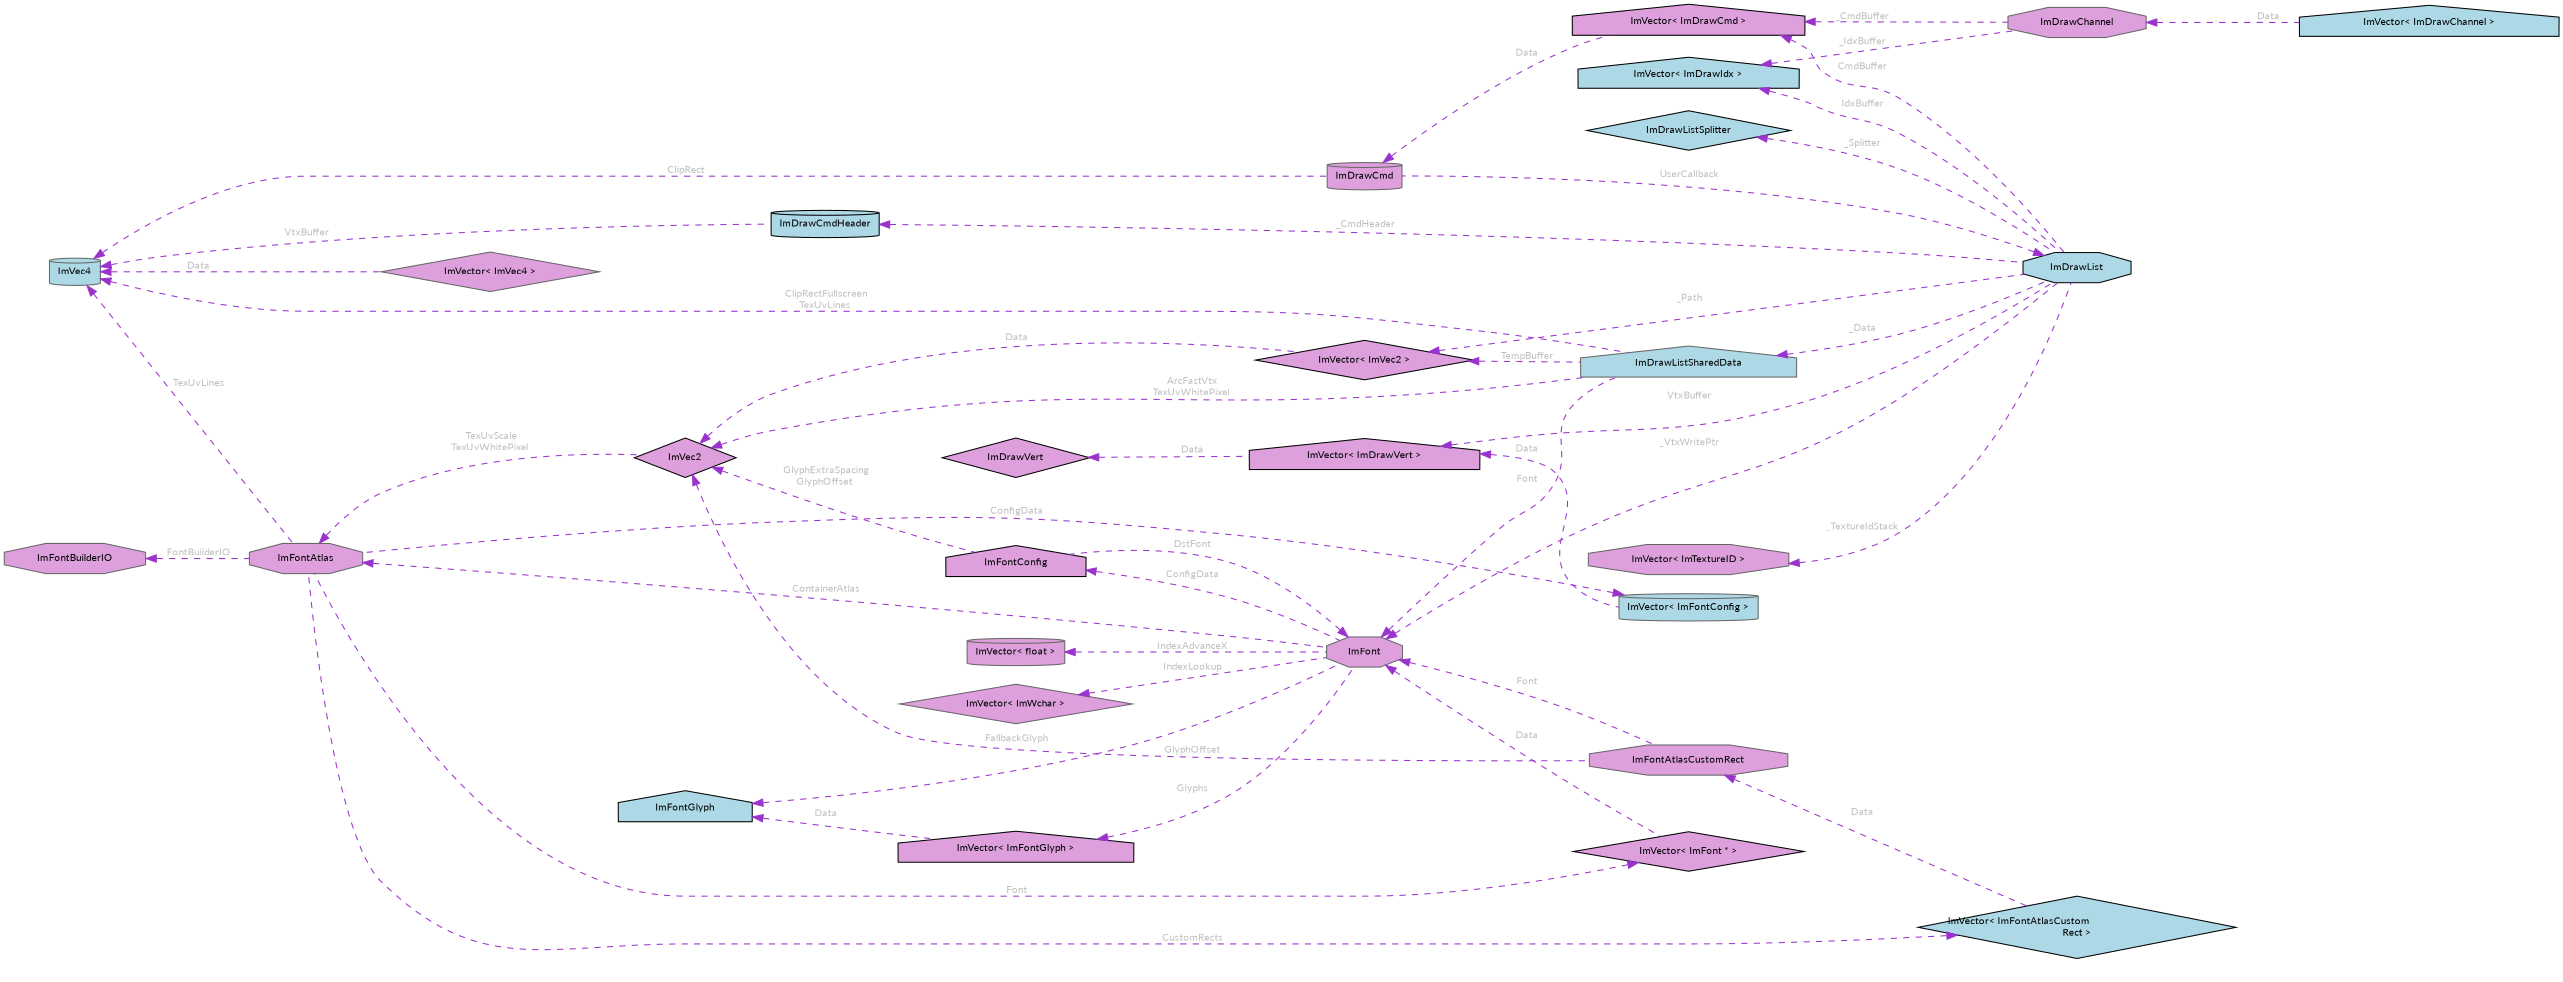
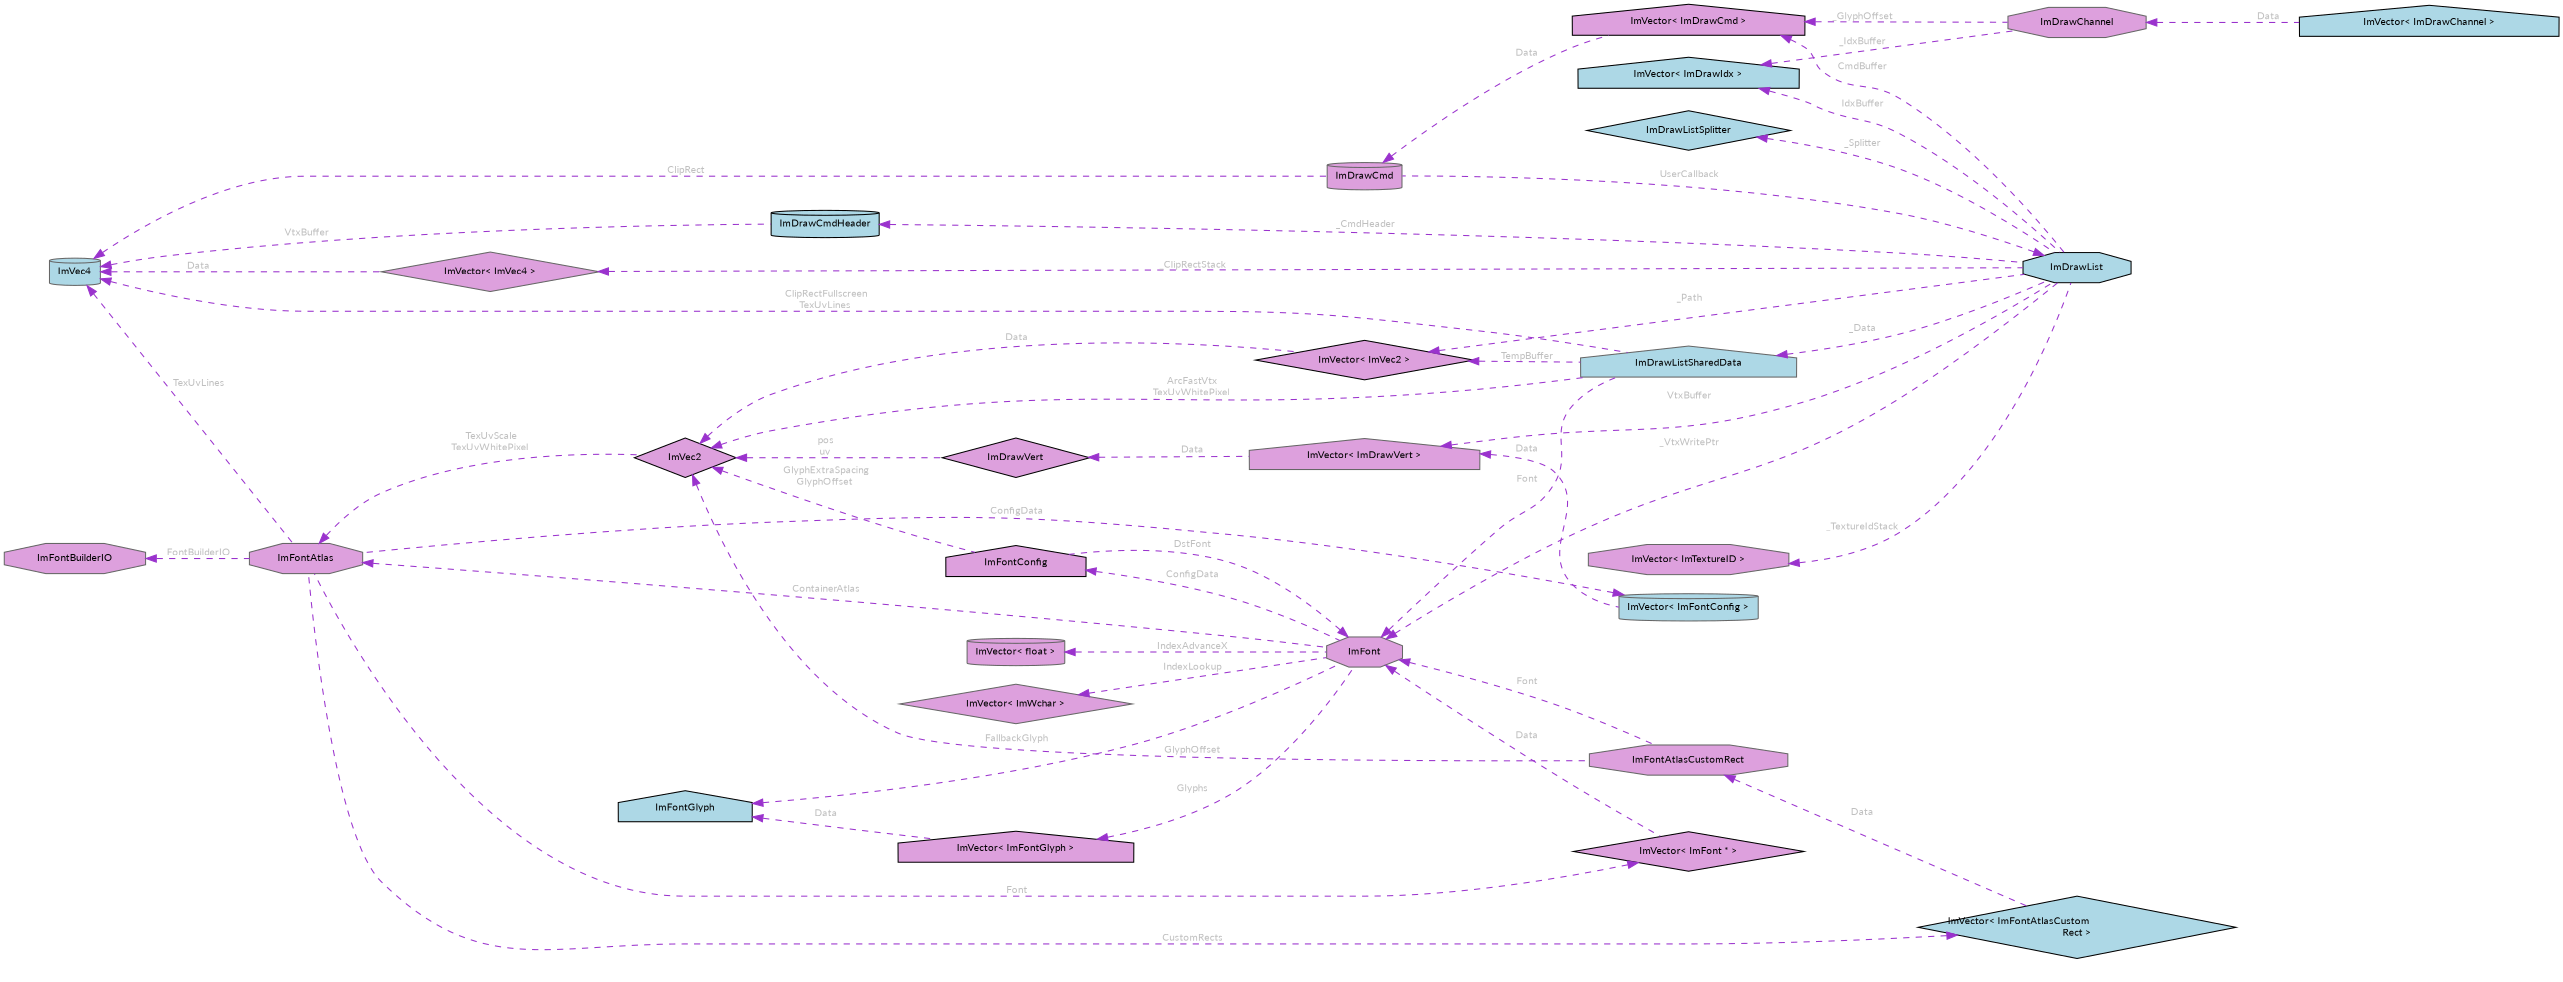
edge "ImDrawChannel" -> "ImVector< ImDrawCmd >": label " _CmdBuffer" -> " _GlyphOffset"
edge "ImDrawList" -> "ImVector< ImVec4 >": added, label "_ClipRectStack"
node "ImVector< ImDrawVert >": color black -> gray40
edge "ImDrawVert" -> "ImVec2": added, label "pos uv"
